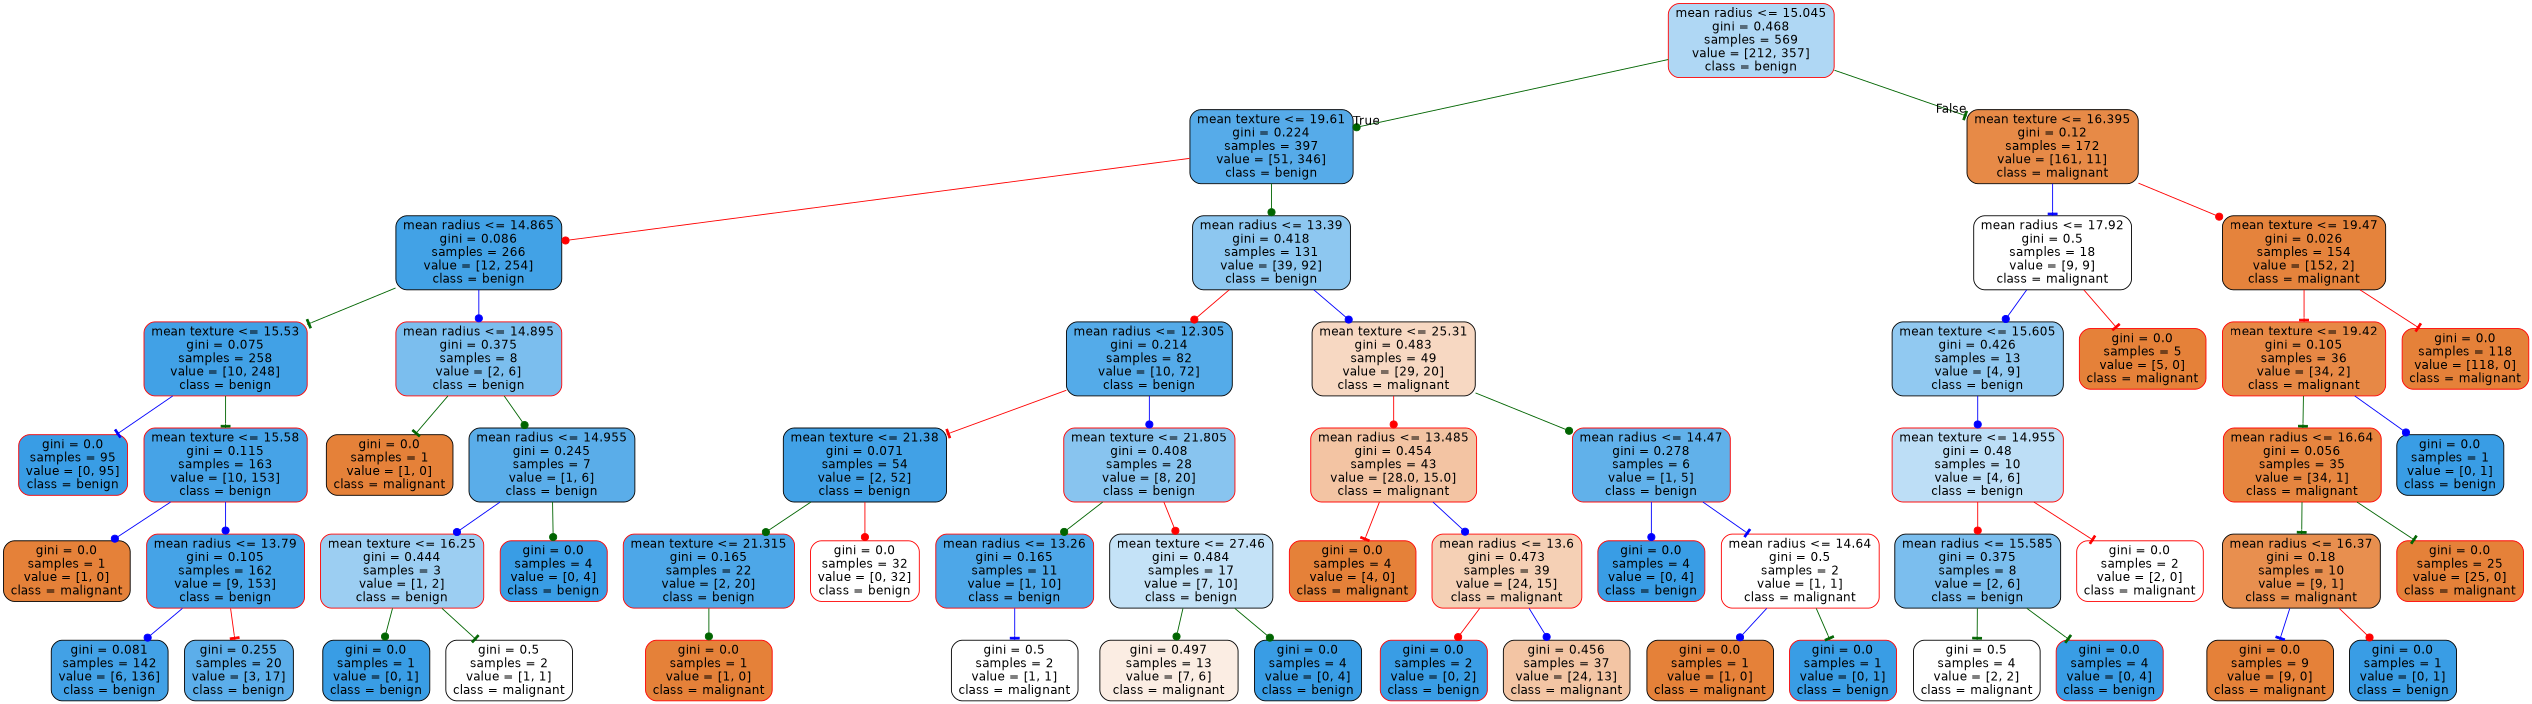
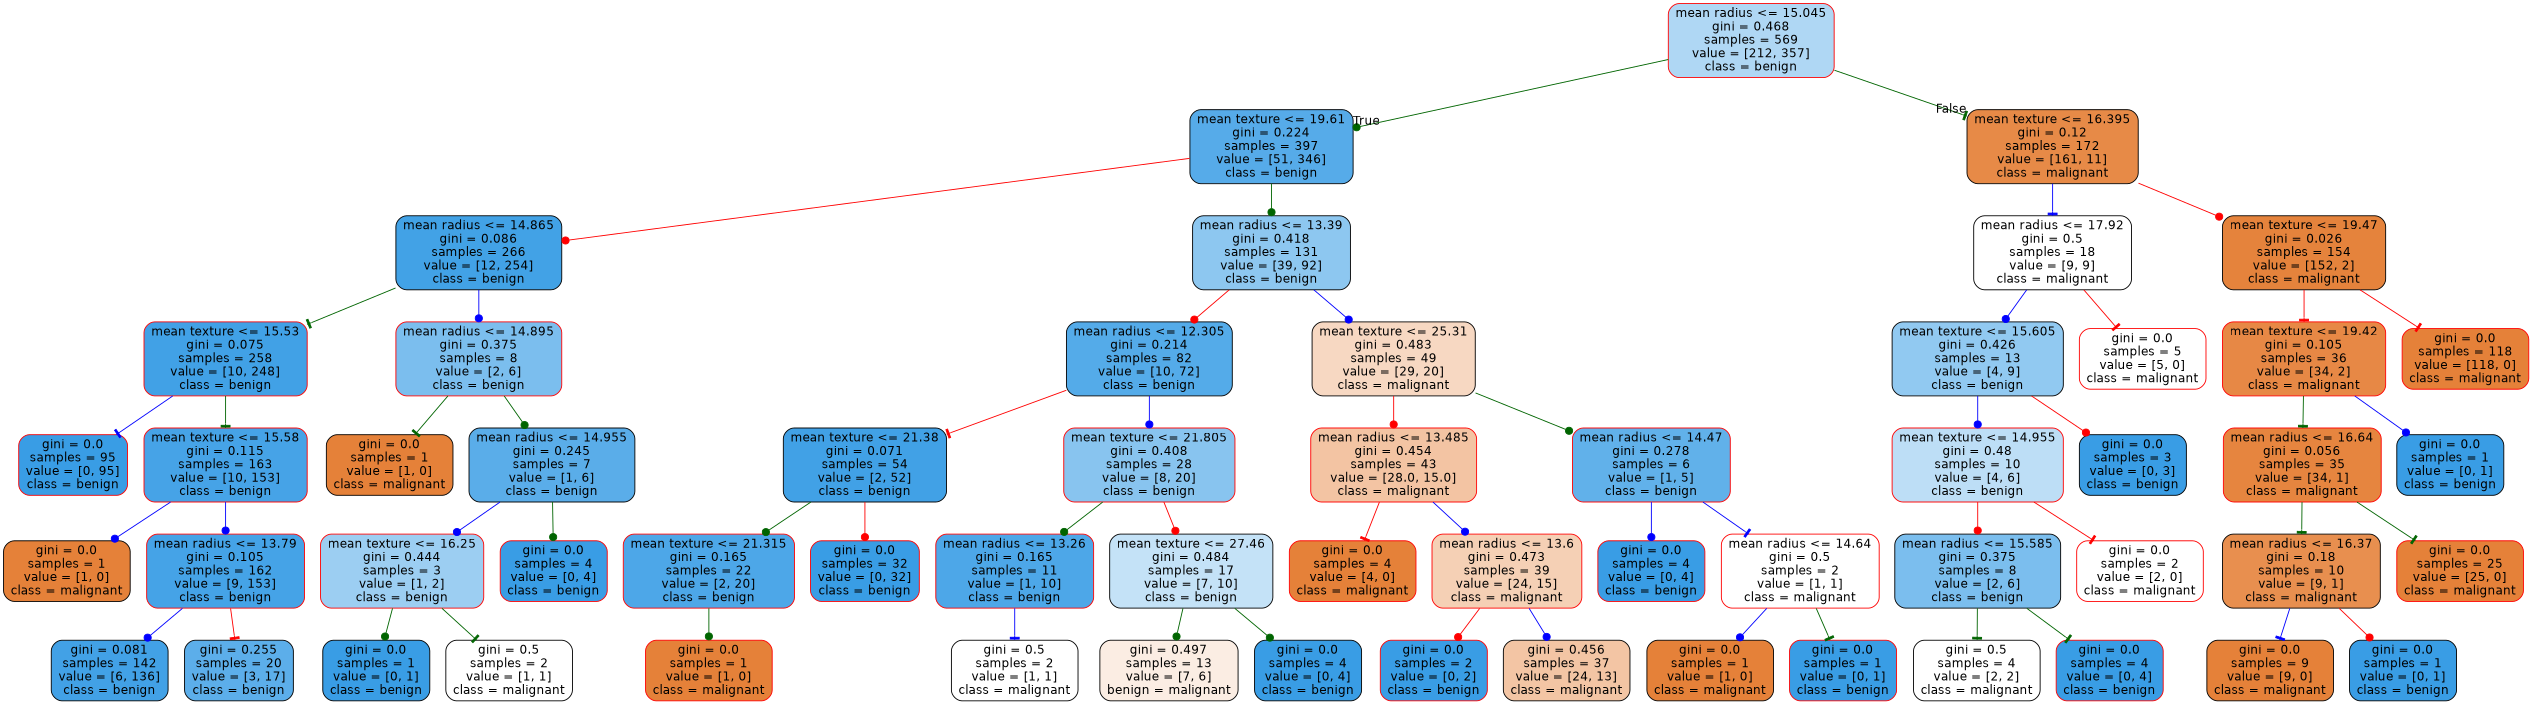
node "gini = 0.0 samples = 5 value = [5, 0] class = malignant": fillcolor #e58139 -> #ffffff
node "gini = 0.0 samples = 3 value = [0, 3] class = benign": added
node "gini = 0.0 samples = 32 value = [0, 32] class = benign": fillcolor #ffffff -> #399de5
node "gini = 0.497 samples = 13 value = [7, 6] class = malignant": label "gini = 0.497 samples = 13 value = [7, 6] class = malignant" -> "gini = 0.497 samples = 13 value = [7, 6] benign = malignant"
